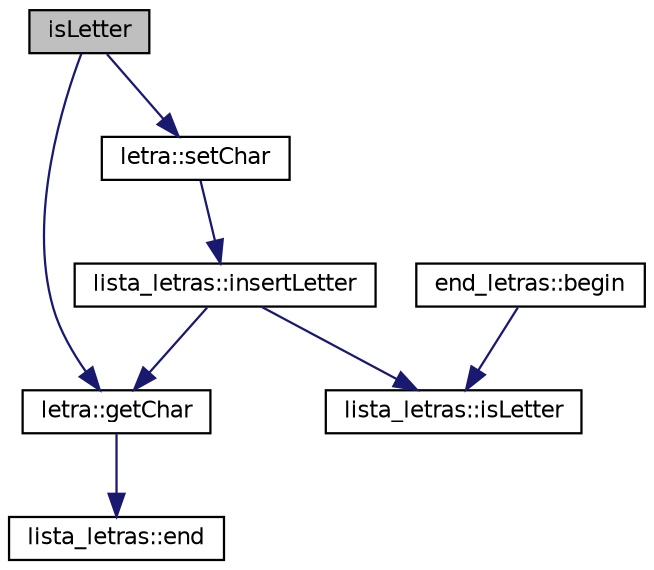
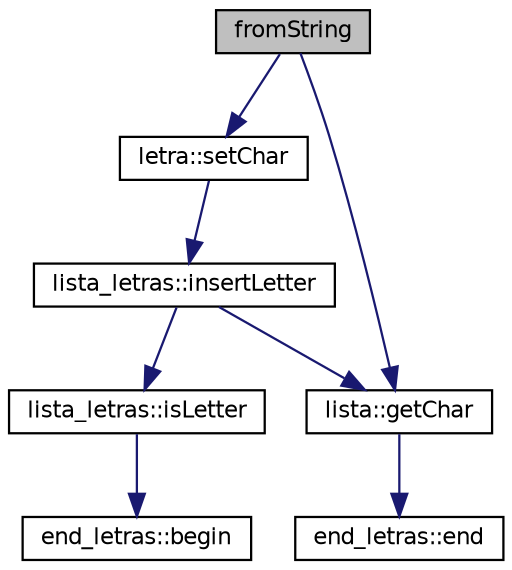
node "isLetter": label "isLetter" -> "fromString"
edge "end_letras::begin" -> "lista_letras::isLetter": reversed
node "letra::getChar": label "letra::getChar" -> "lista::getChar"
node "lista_letras::end": label "lista_letras::end" -> "end_letras::end"
